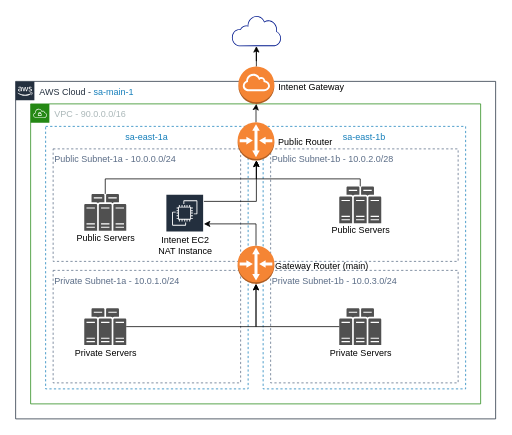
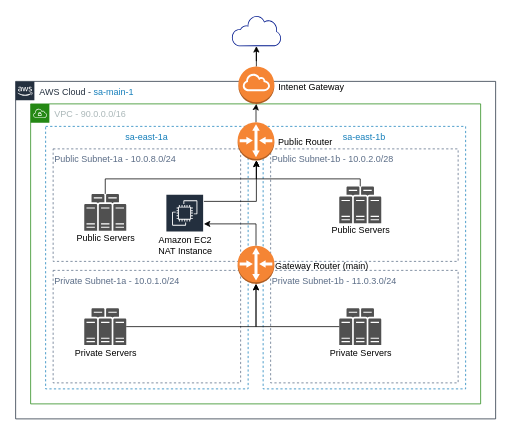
node "Public Subnet-1a - 10.0.0.0/24": label "Public Subnet-1a - 10.0.0.0/24" -> "Public Subnet-1a - 10.0.8.0/24"
node "Intenet EC2 NAT Instance": label "Intenet EC2 NAT Instance" -> "Amazon EC2 NAT Instance"
node "Private Subnet-1b - 10.0.3.0/24": label "Private Subnet-1b - 10.0.3.0/24" -> "Private Subnet-1b - 11.0.3.0/24"
